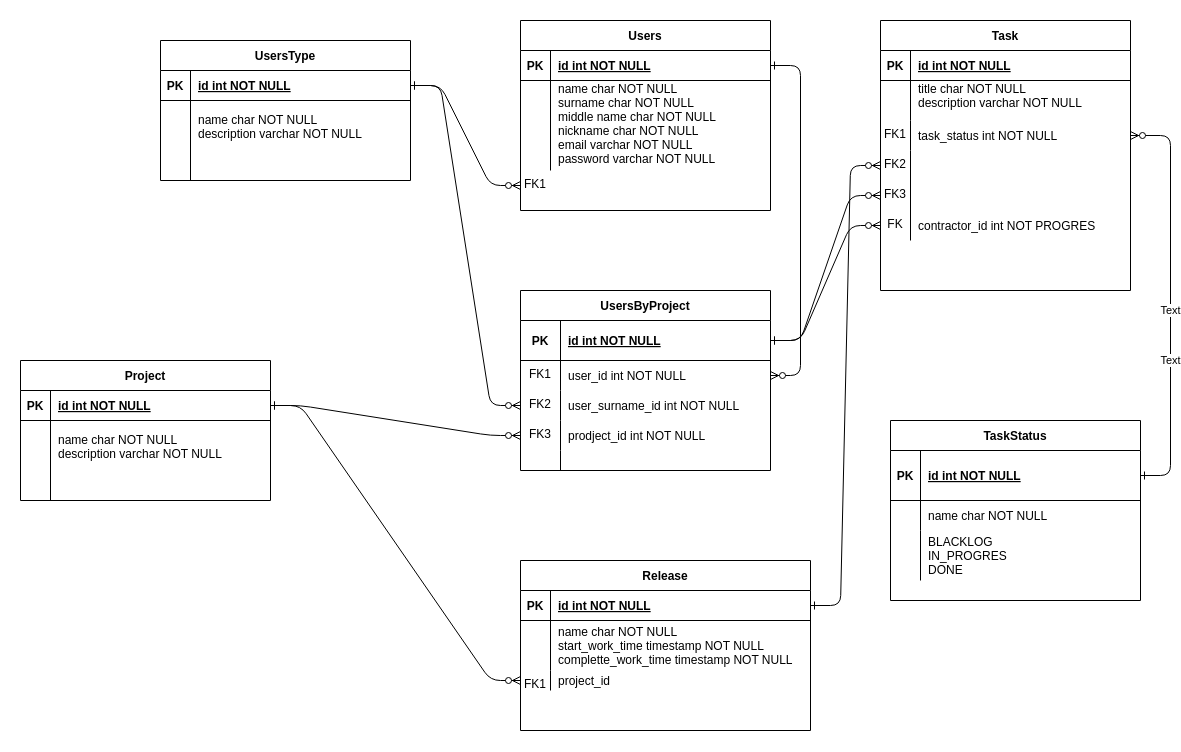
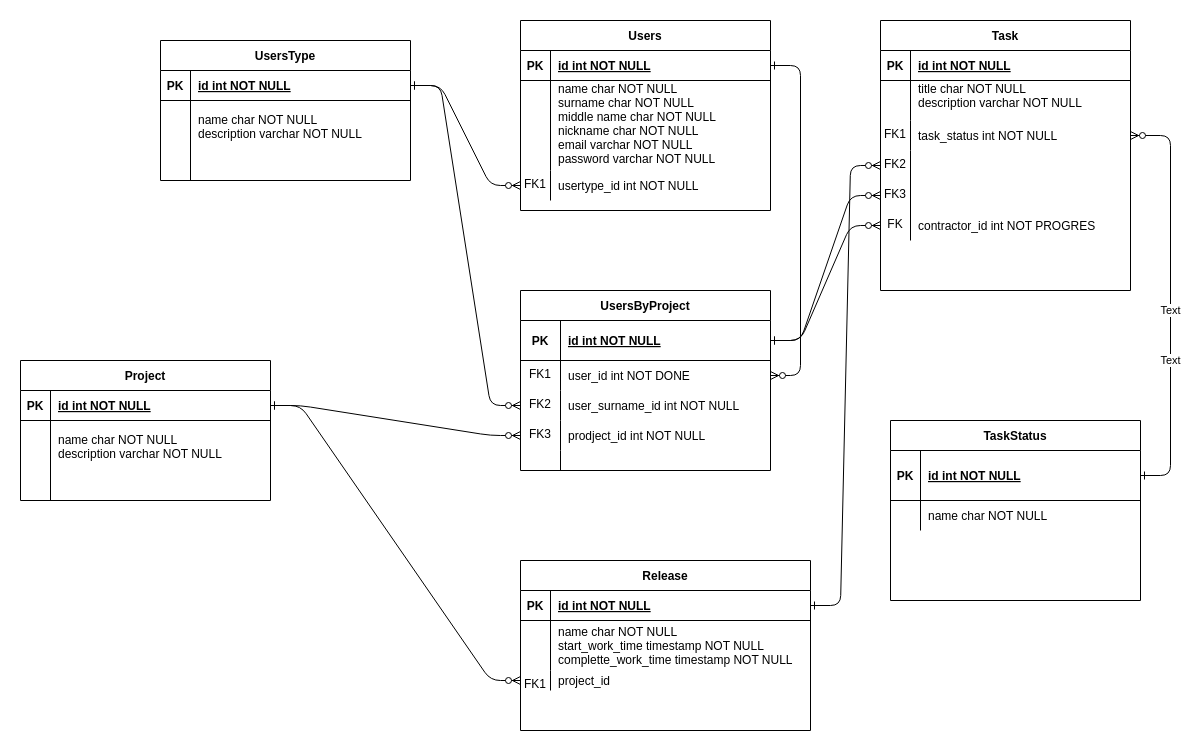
node "usertype_id int NOT NULL": added
node "user_id int NOT NULL": label "user_id int NOT NULL" -> "user_id int NOT DONE"
node "BLACKLOG IN_PROGRES DONE": removed
